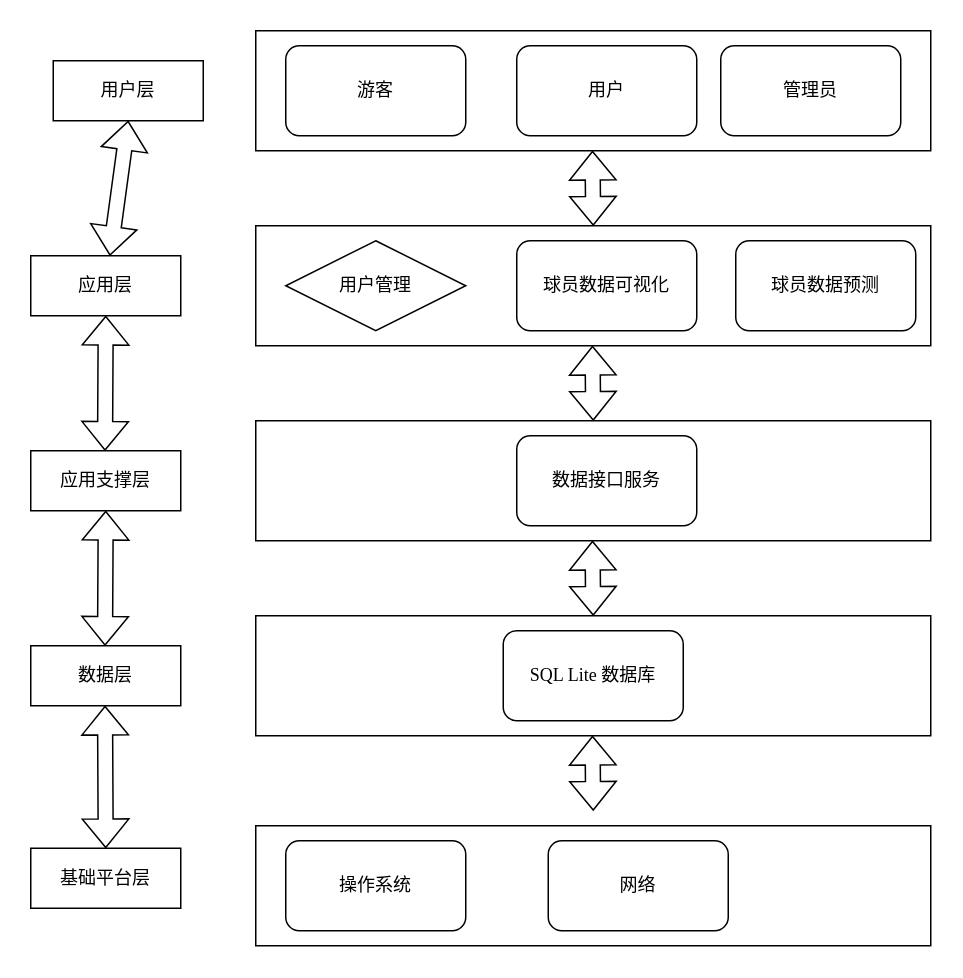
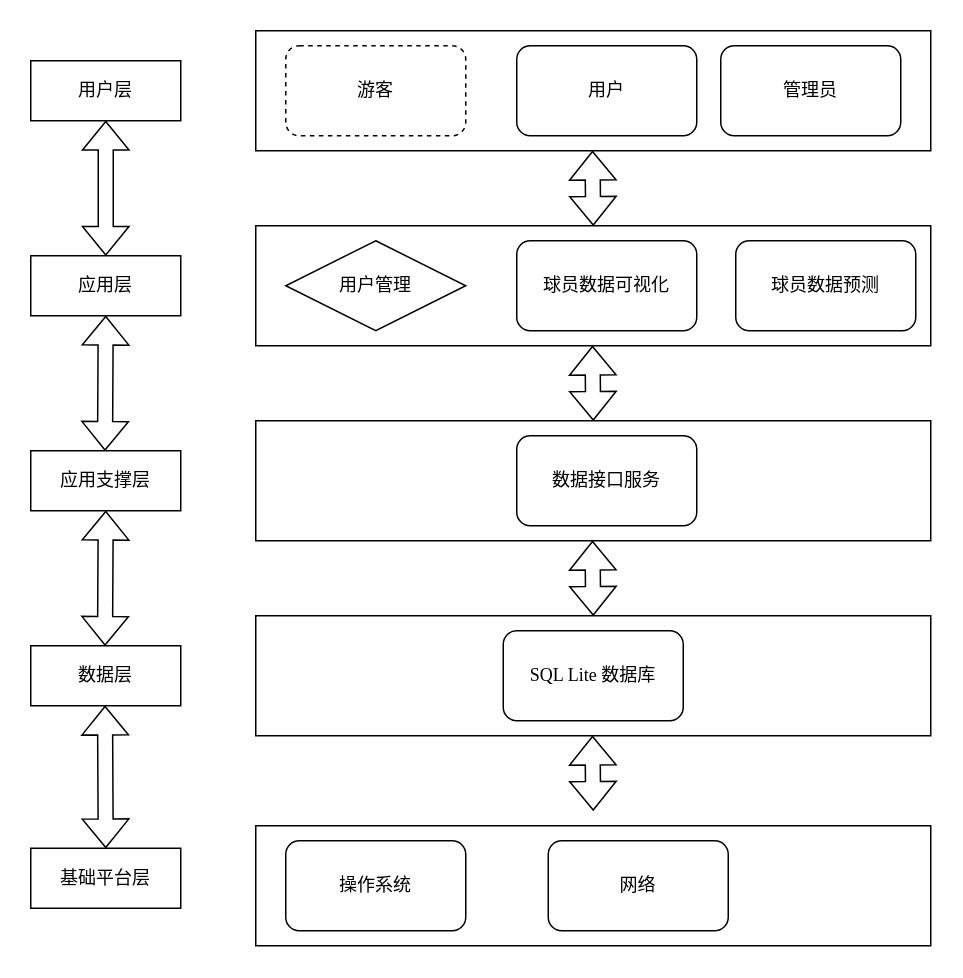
node "用户层": moved (128, 91) -> (106, 91)
node "游客": style solid -> dashed
